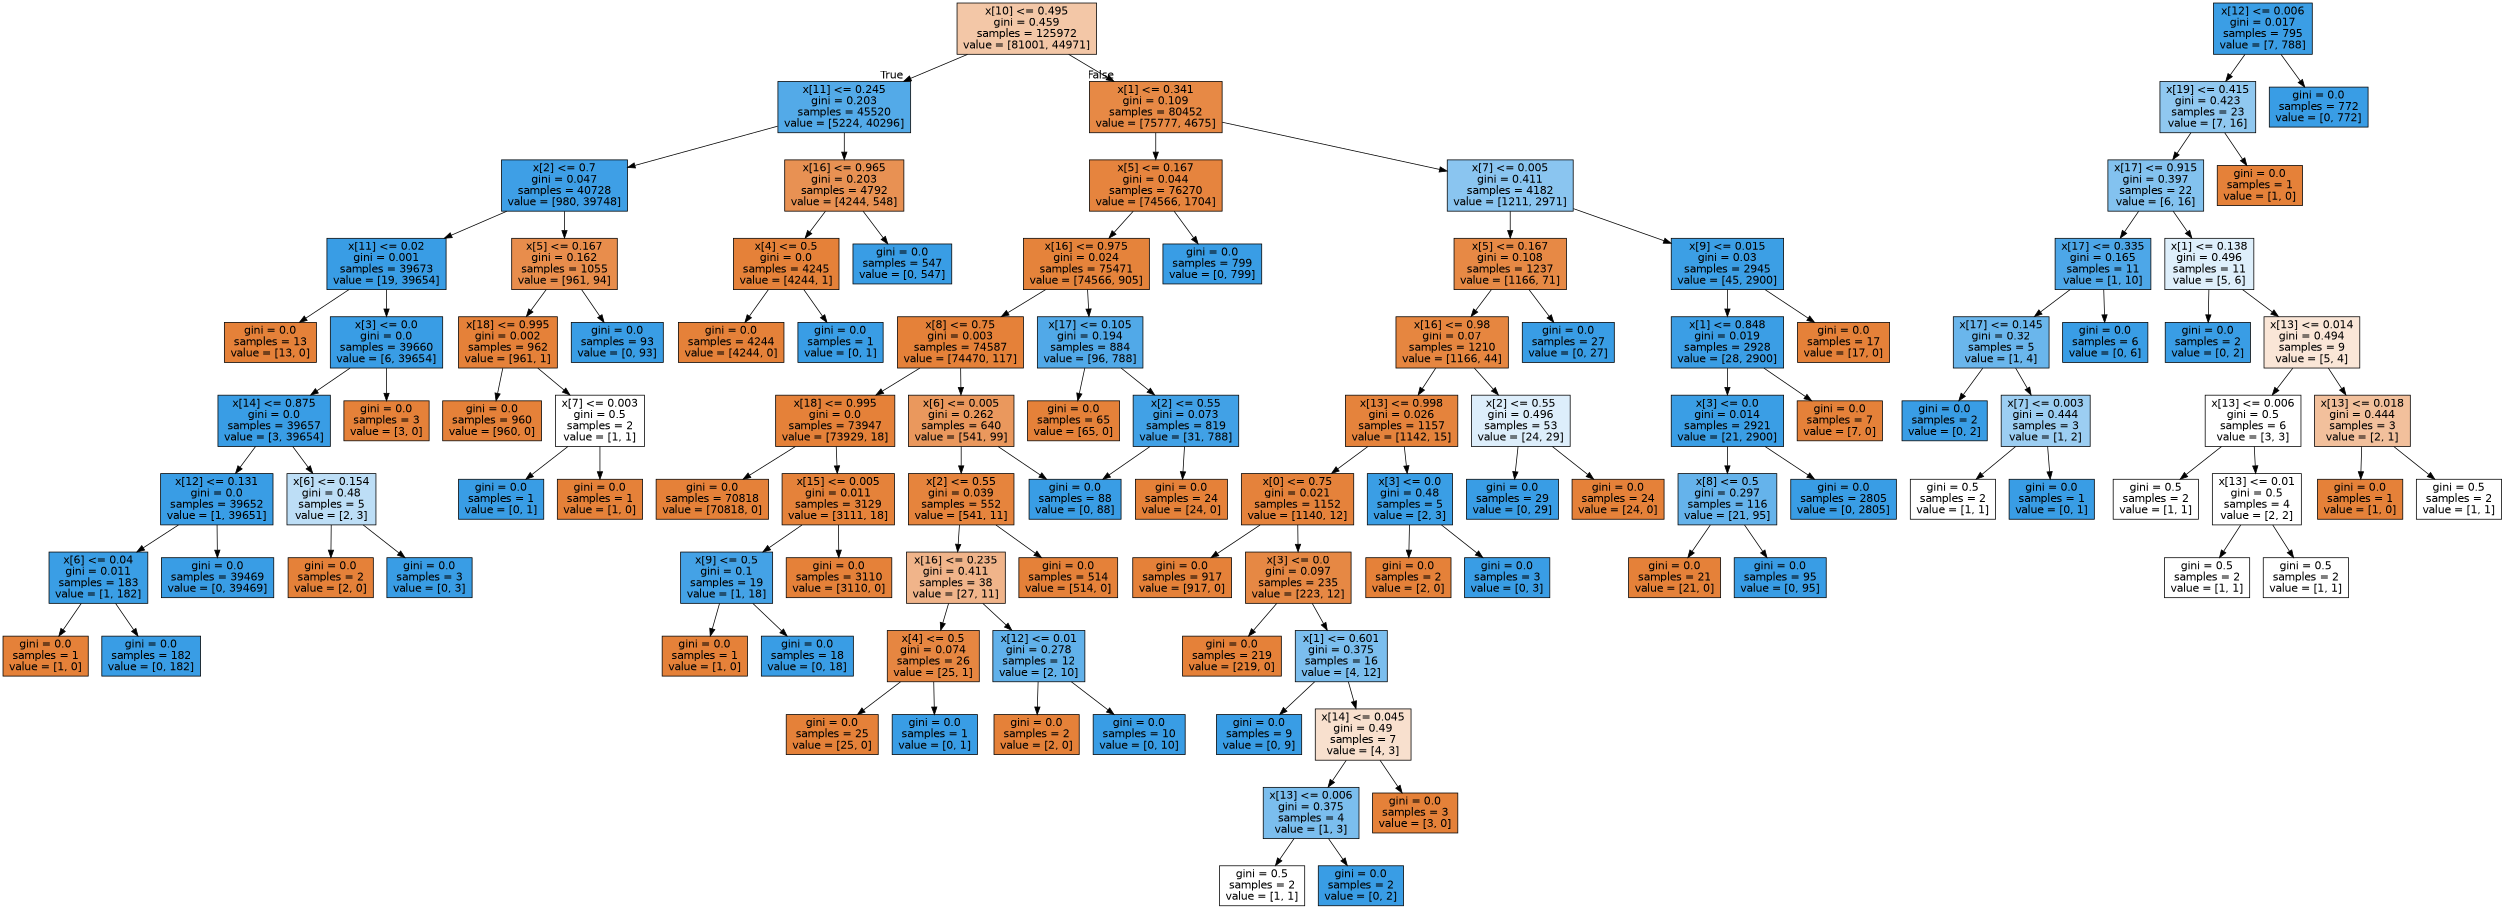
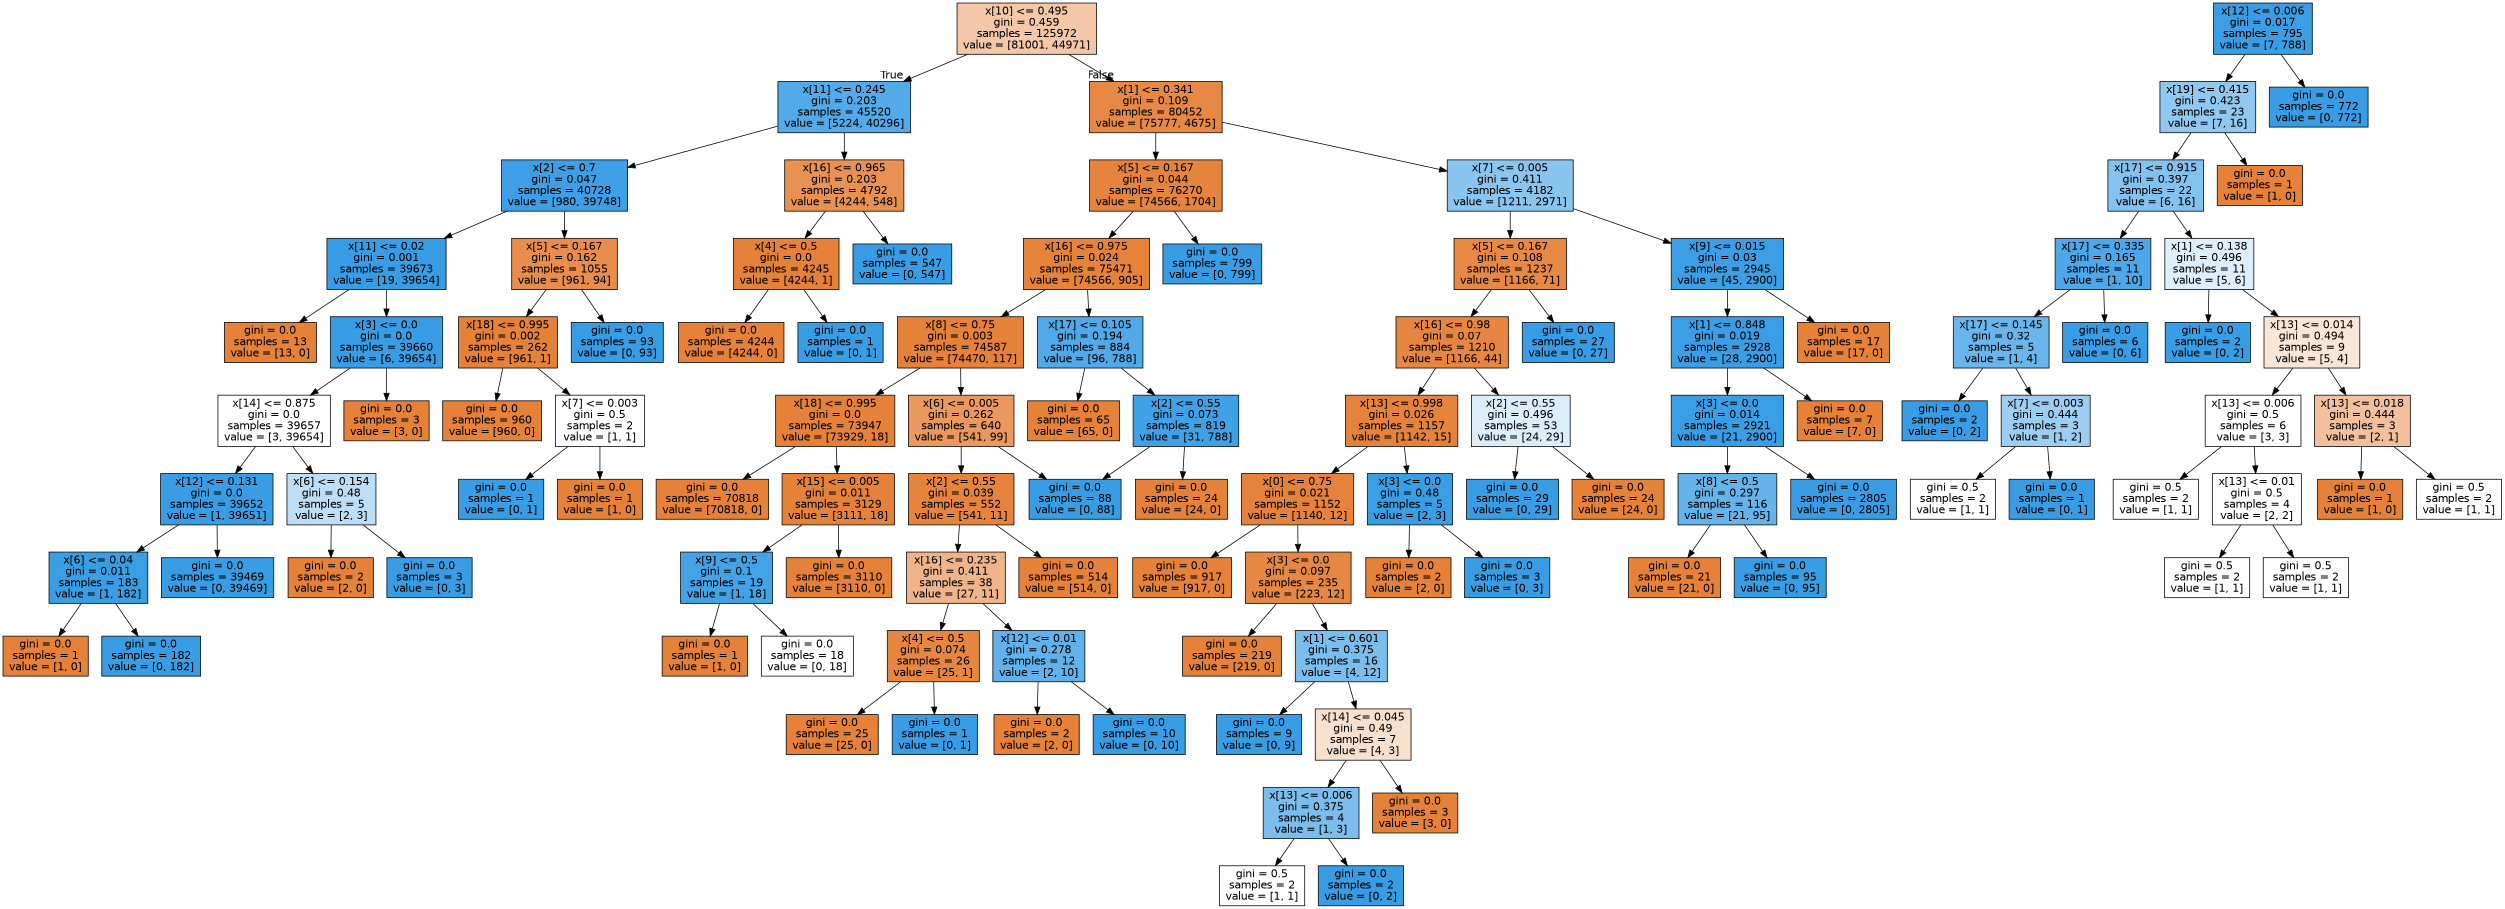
node "x[18] <= 0.995 gini = 0.002 samples = 962 value = [961, 1]": label "x[18] <= 0.995 gini = 0.002 samples = 962 value = [961, 1]" -> "x[18] <= 0.995 gini = 0.002 samples = 262 value = [961, 1]"
node "x[14] <= 0.875 gini = 0.0 samples = 39657 value = [3, 39654]": fillcolor #399de5 -> #ffffff
node "gini = 0.0 samples = 18 value = [0, 18]": fillcolor #399de5 -> #ffffff
